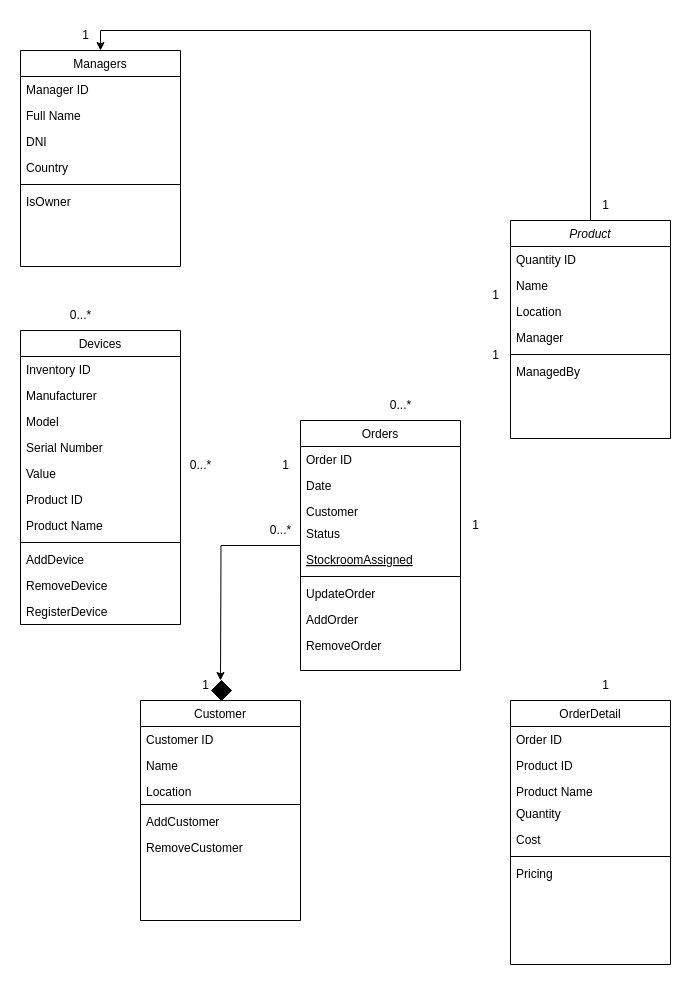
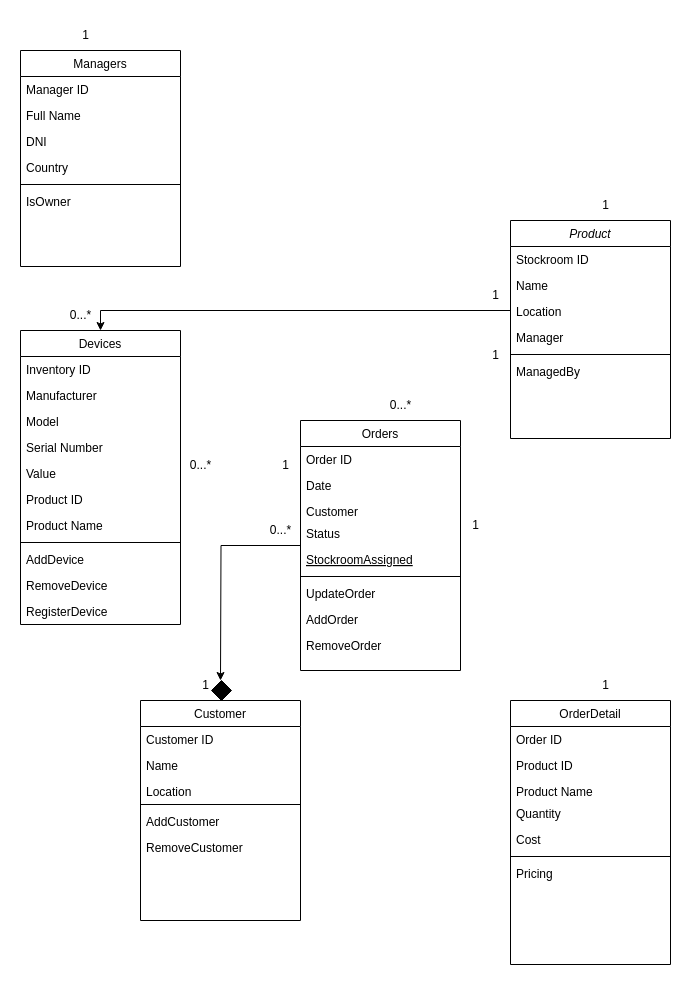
edge "Product" -> "Managers": removed
node "Quantity ID": label "Quantity ID" -> "Stockroom ID"
edge "Product" -> "Devices": added
